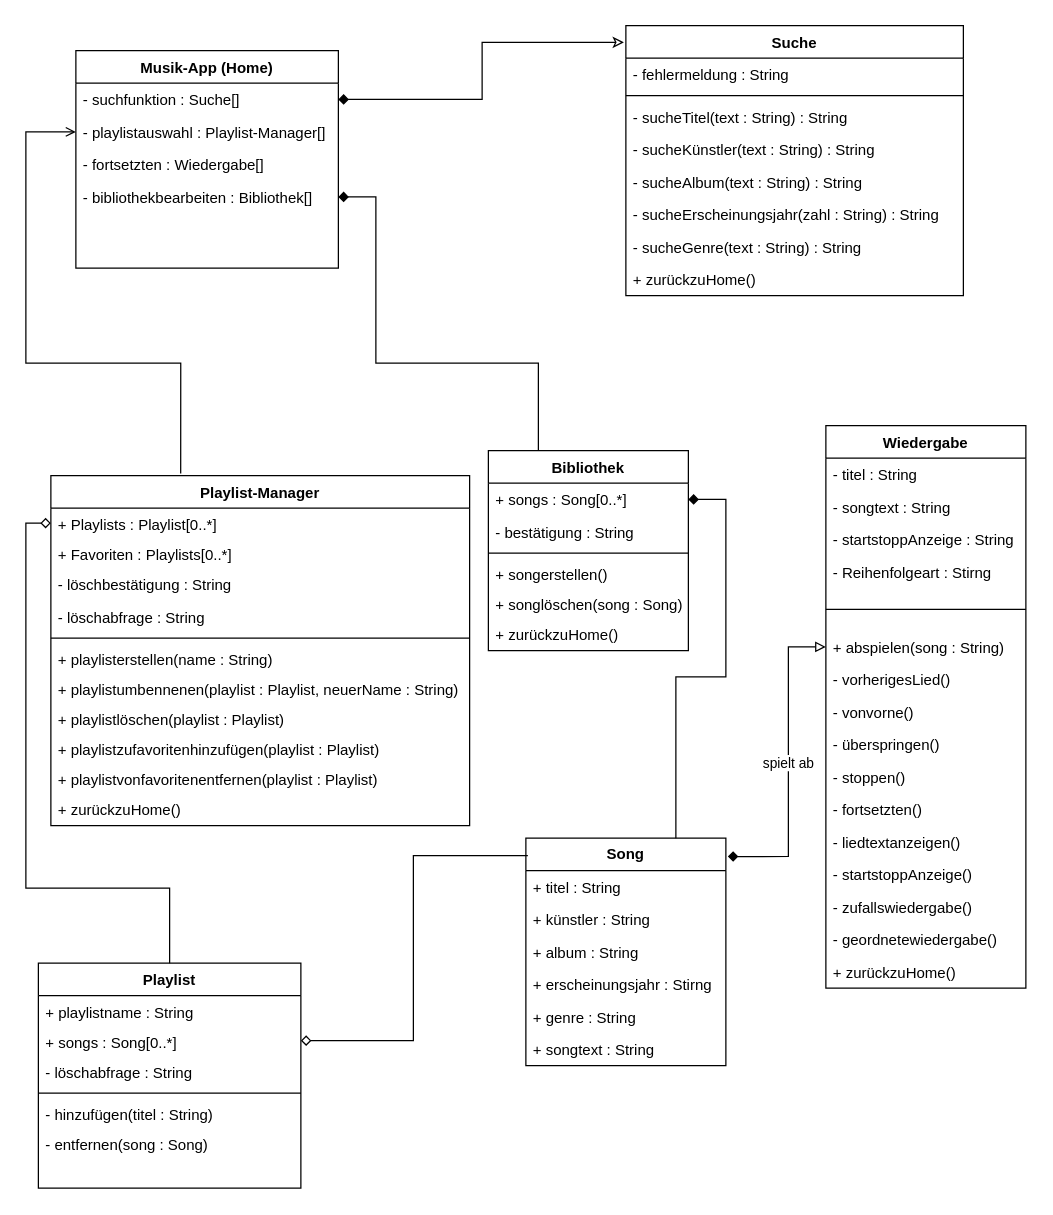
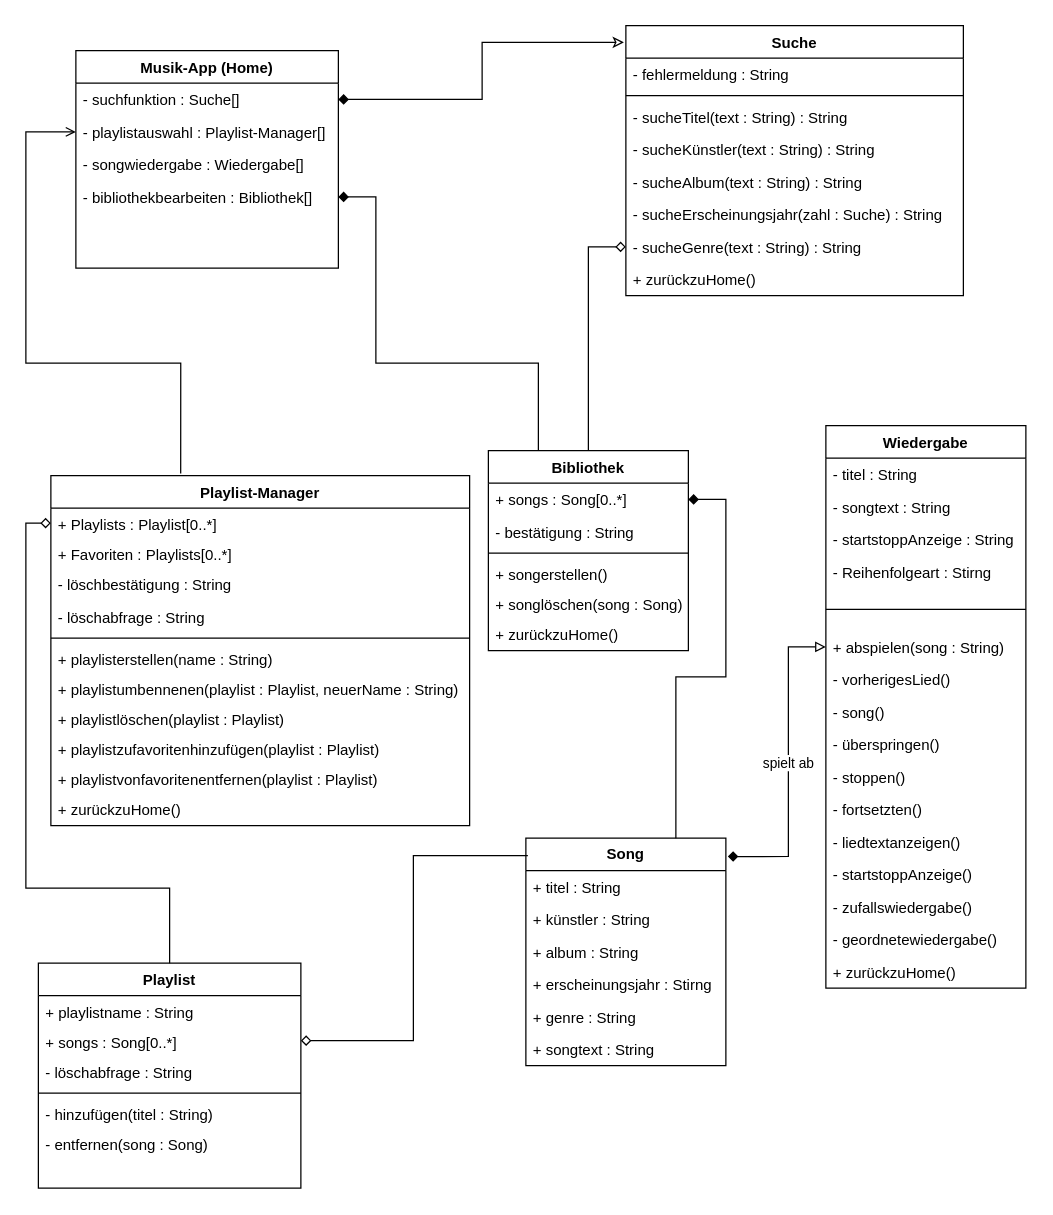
node "- fortsetzten : Wiedergabe[]": label "- fortsetzten : Wiedergabe[]" -> "- songwiedergabe : Wiedergabe[]"
node "- sucheErscheinungsjahr(zahl : String) : String": label "- sucheErscheinungsjahr(zahl : String) : String" -> "- sucheErscheinungsjahr(zahl : Suche) : String"
edge "Bibliothek" -> "- sucheGenre(text : String) : String": added
node "- vonvorne()": label "- vonvorne()" -> "- song()"
